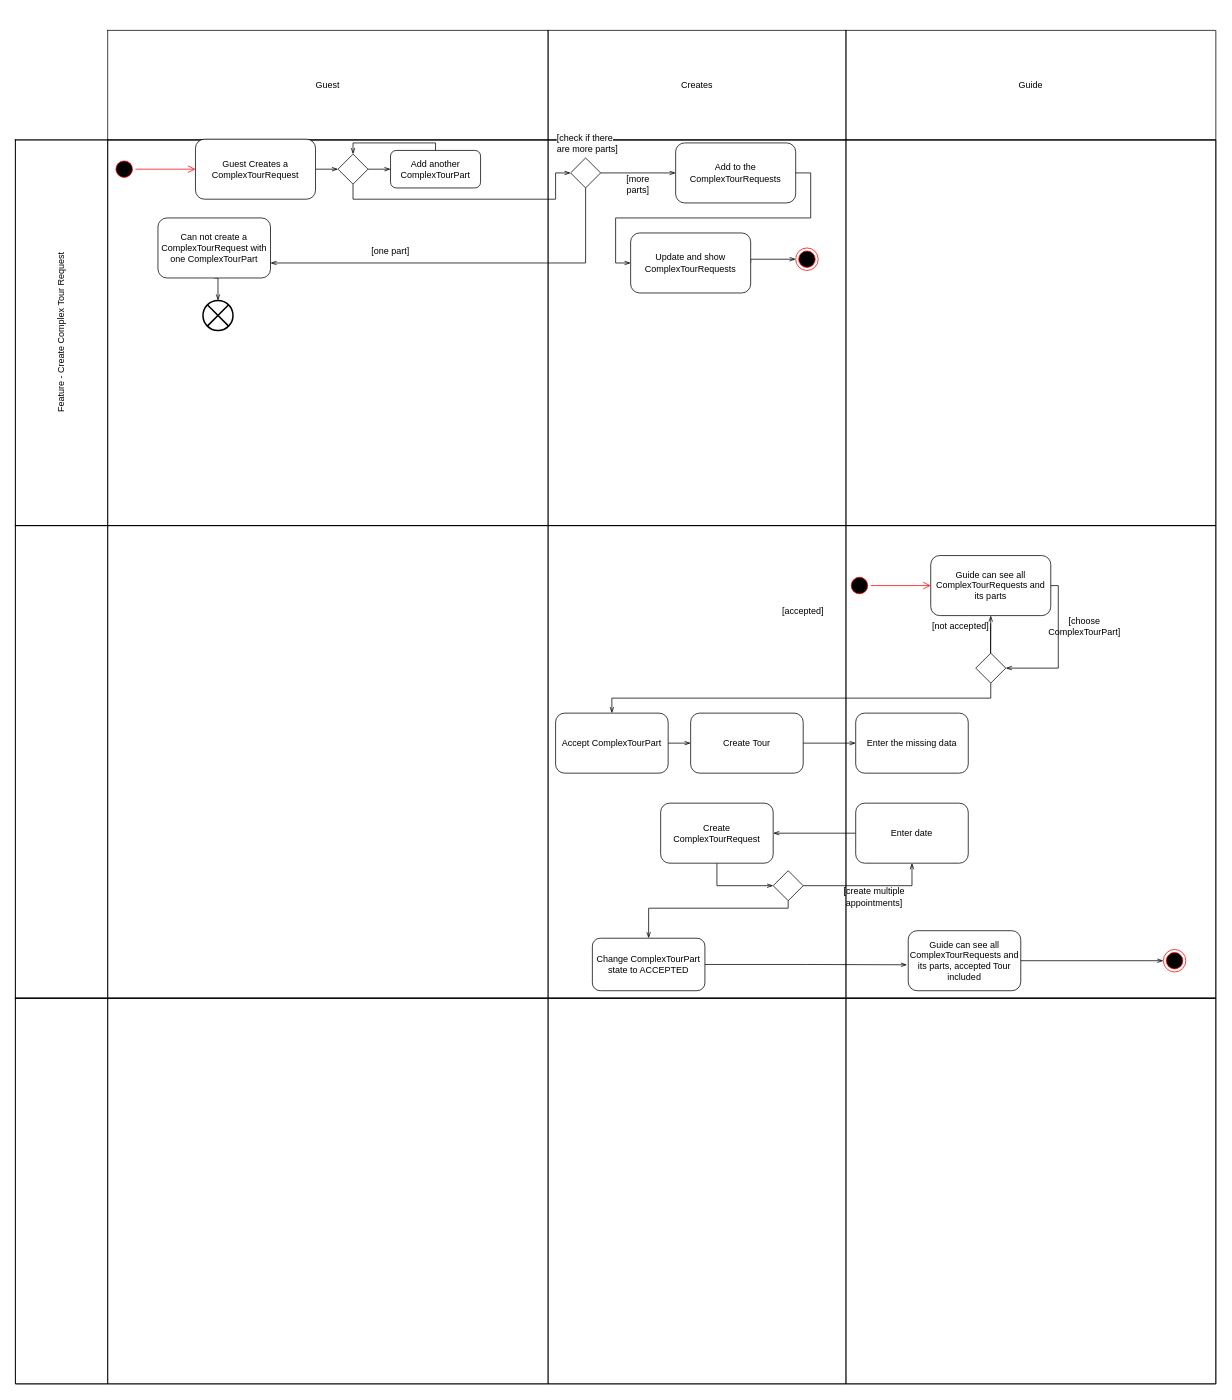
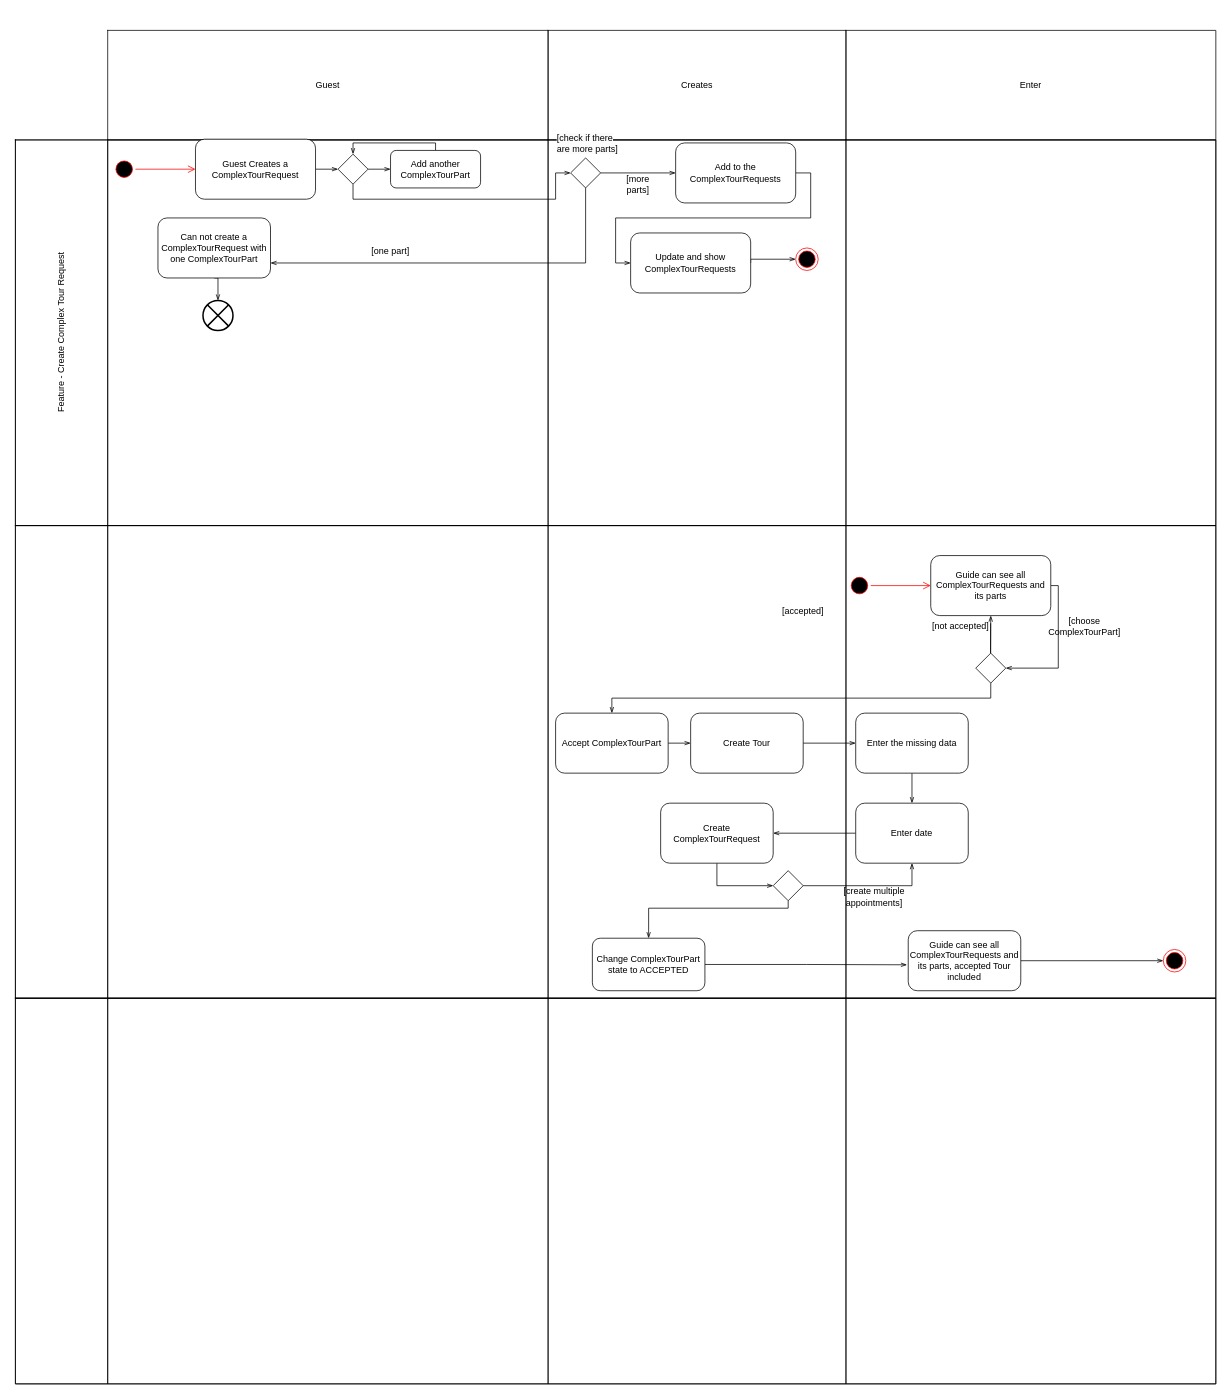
node "Guide": label "Guide" -> "Enter"
edge "Enter the missing data" -> "Enter date": added
